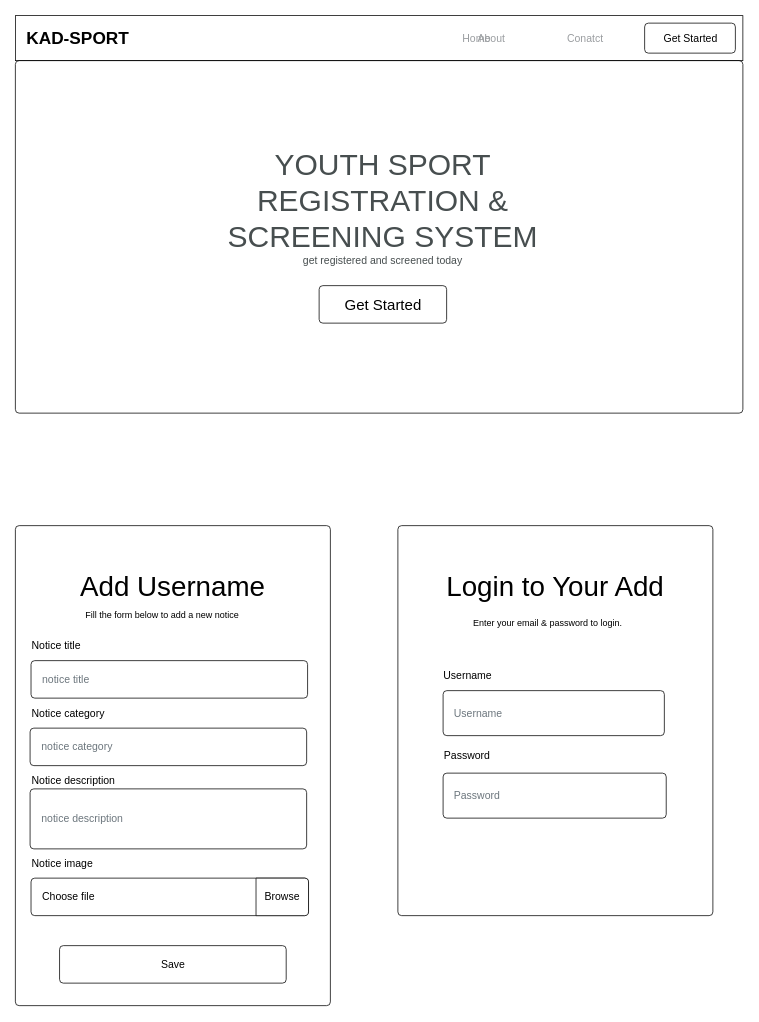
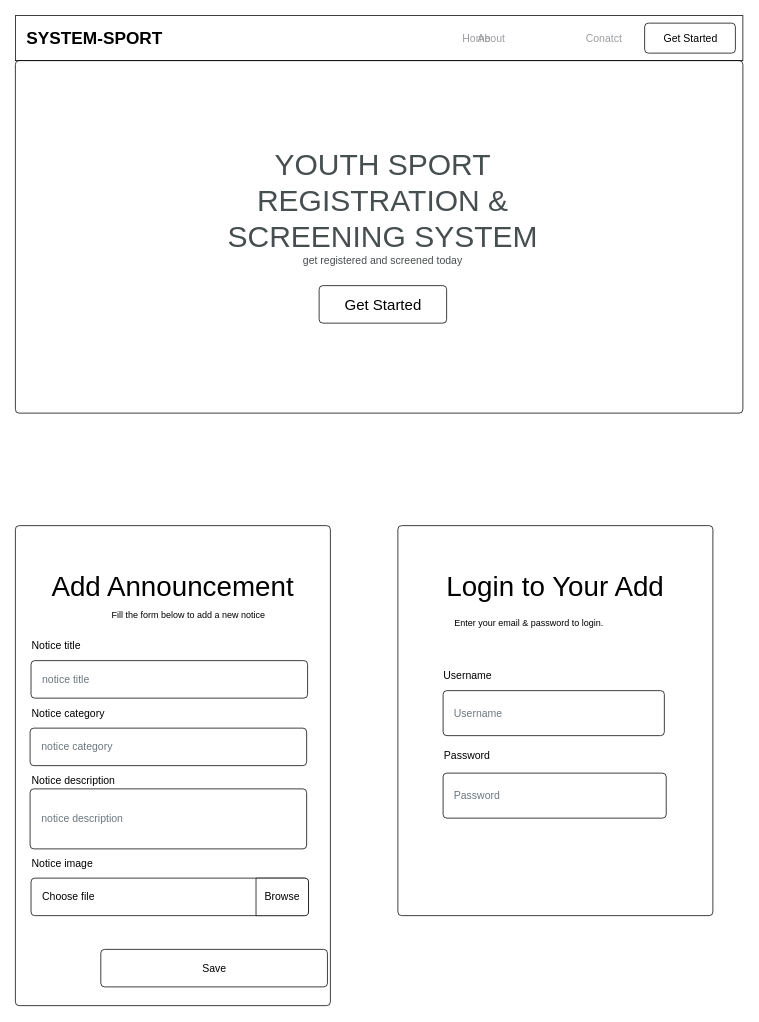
node "KAD-SPORT": label "KAD-SPORT" -> "SYSTEM-SPORT"
node "Conatct": moved (585, 38) -> (604, 38)
node "Add Username": label "Add Username" -> "Add Announcement"
node "Fill the form below to add a new notice": moved (162, 615) -> (188, 615)
node "Enter your email & password to login.": moved (548, 623) -> (529, 623)
node "Save": moved (173, 964) -> (214, 968)
